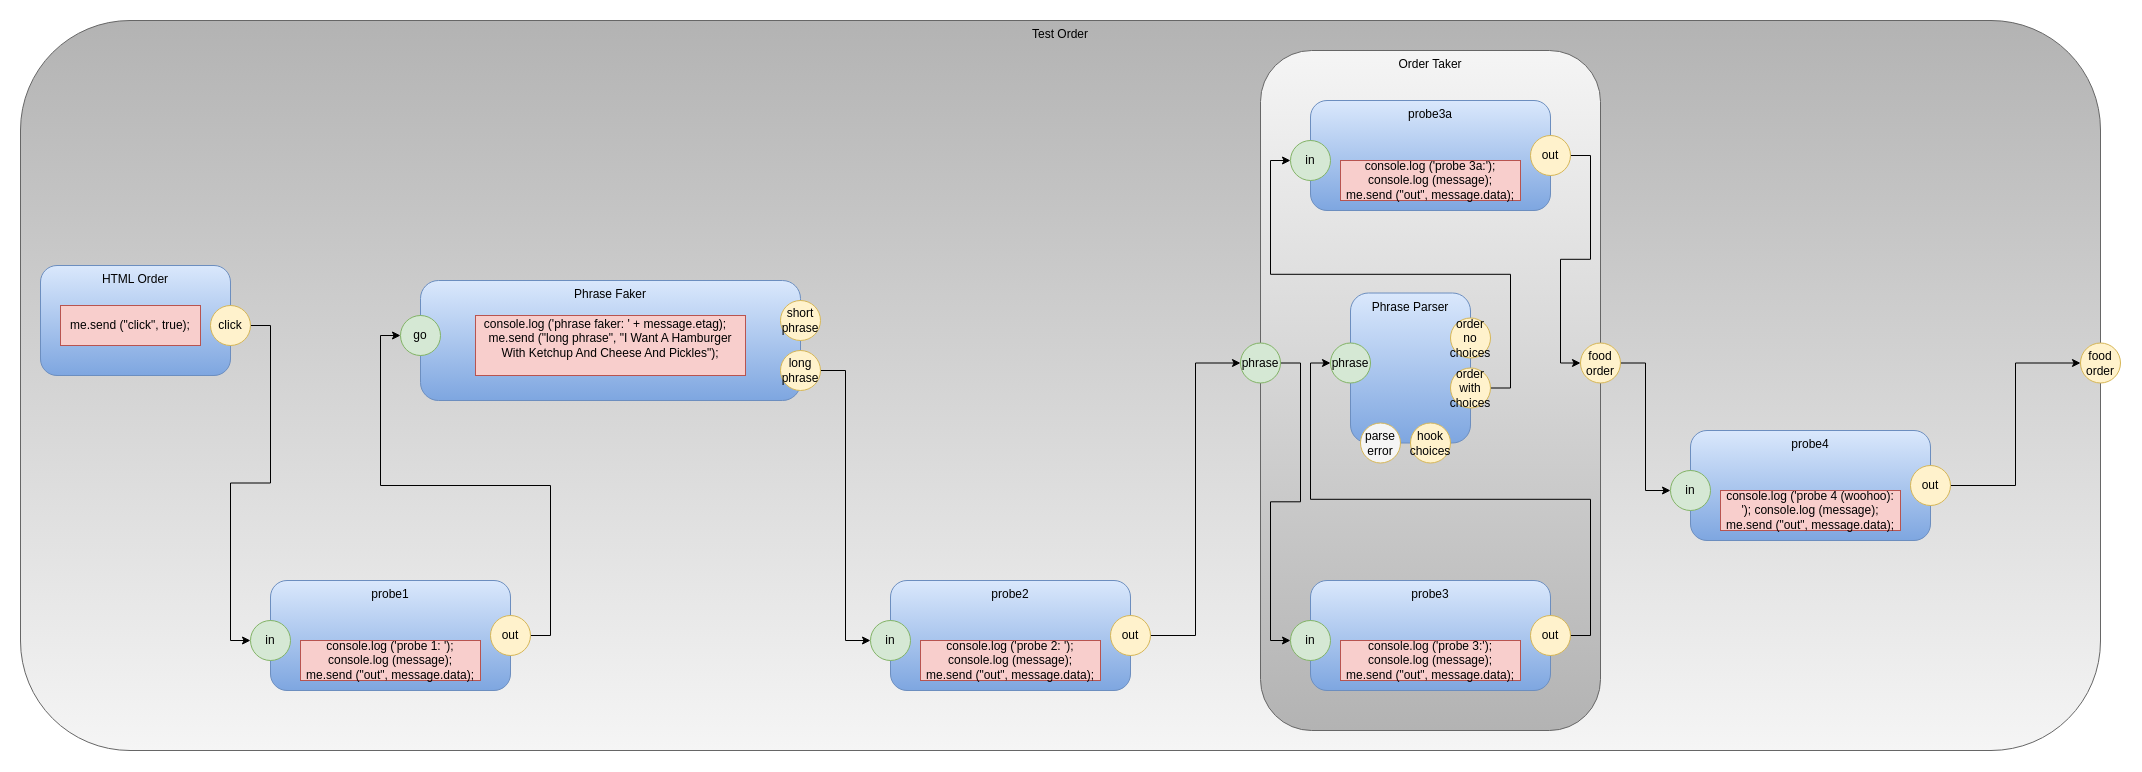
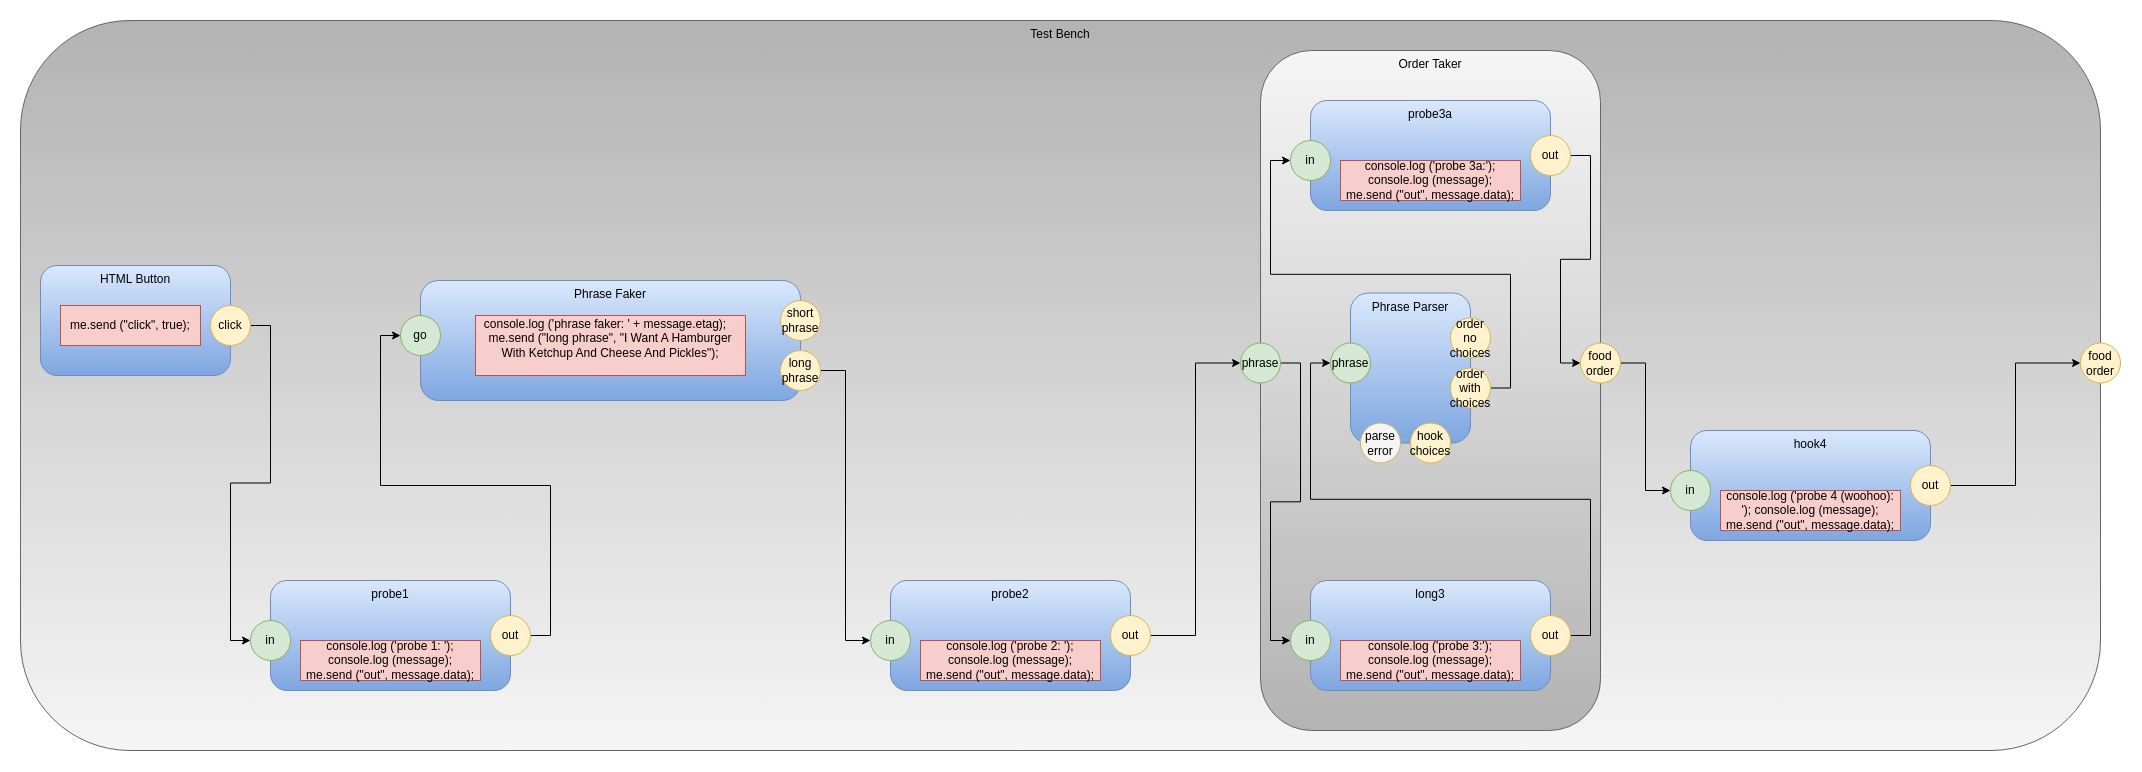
node "Test Order": label "Test Order" -> "Test Bench"
node "HTML Order": label "HTML Order" -> "HTML Button"
node "probe4": label "probe4" -> "hook4"
node "probe3": label "probe3" -> "long3"
